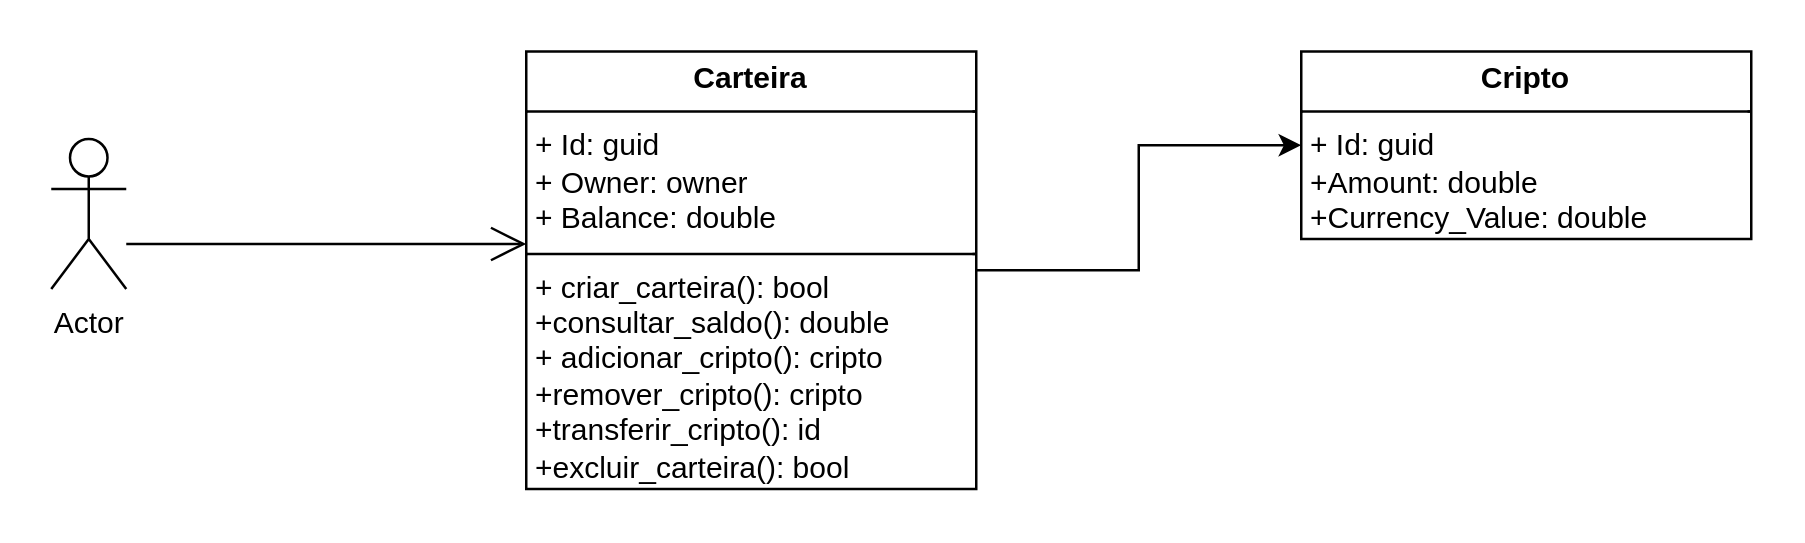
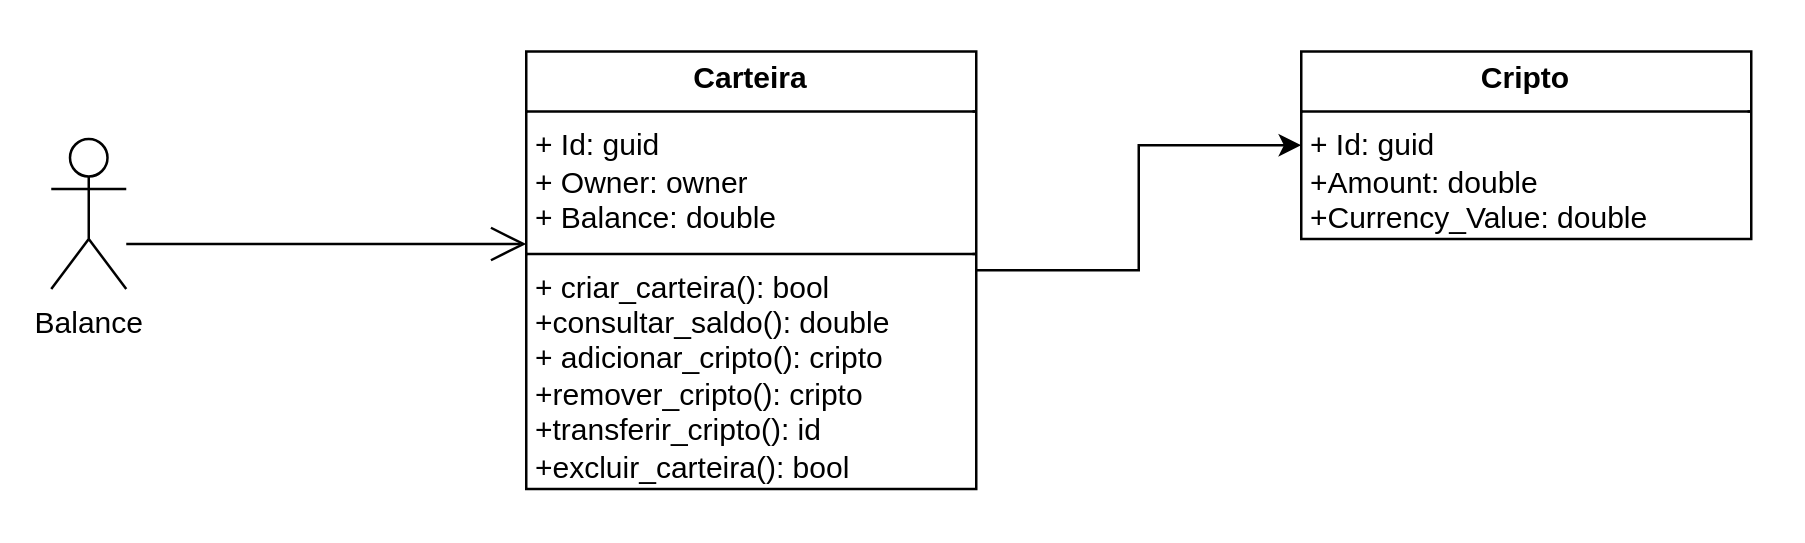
node "Actor": label "Actor" -> "Balance"
